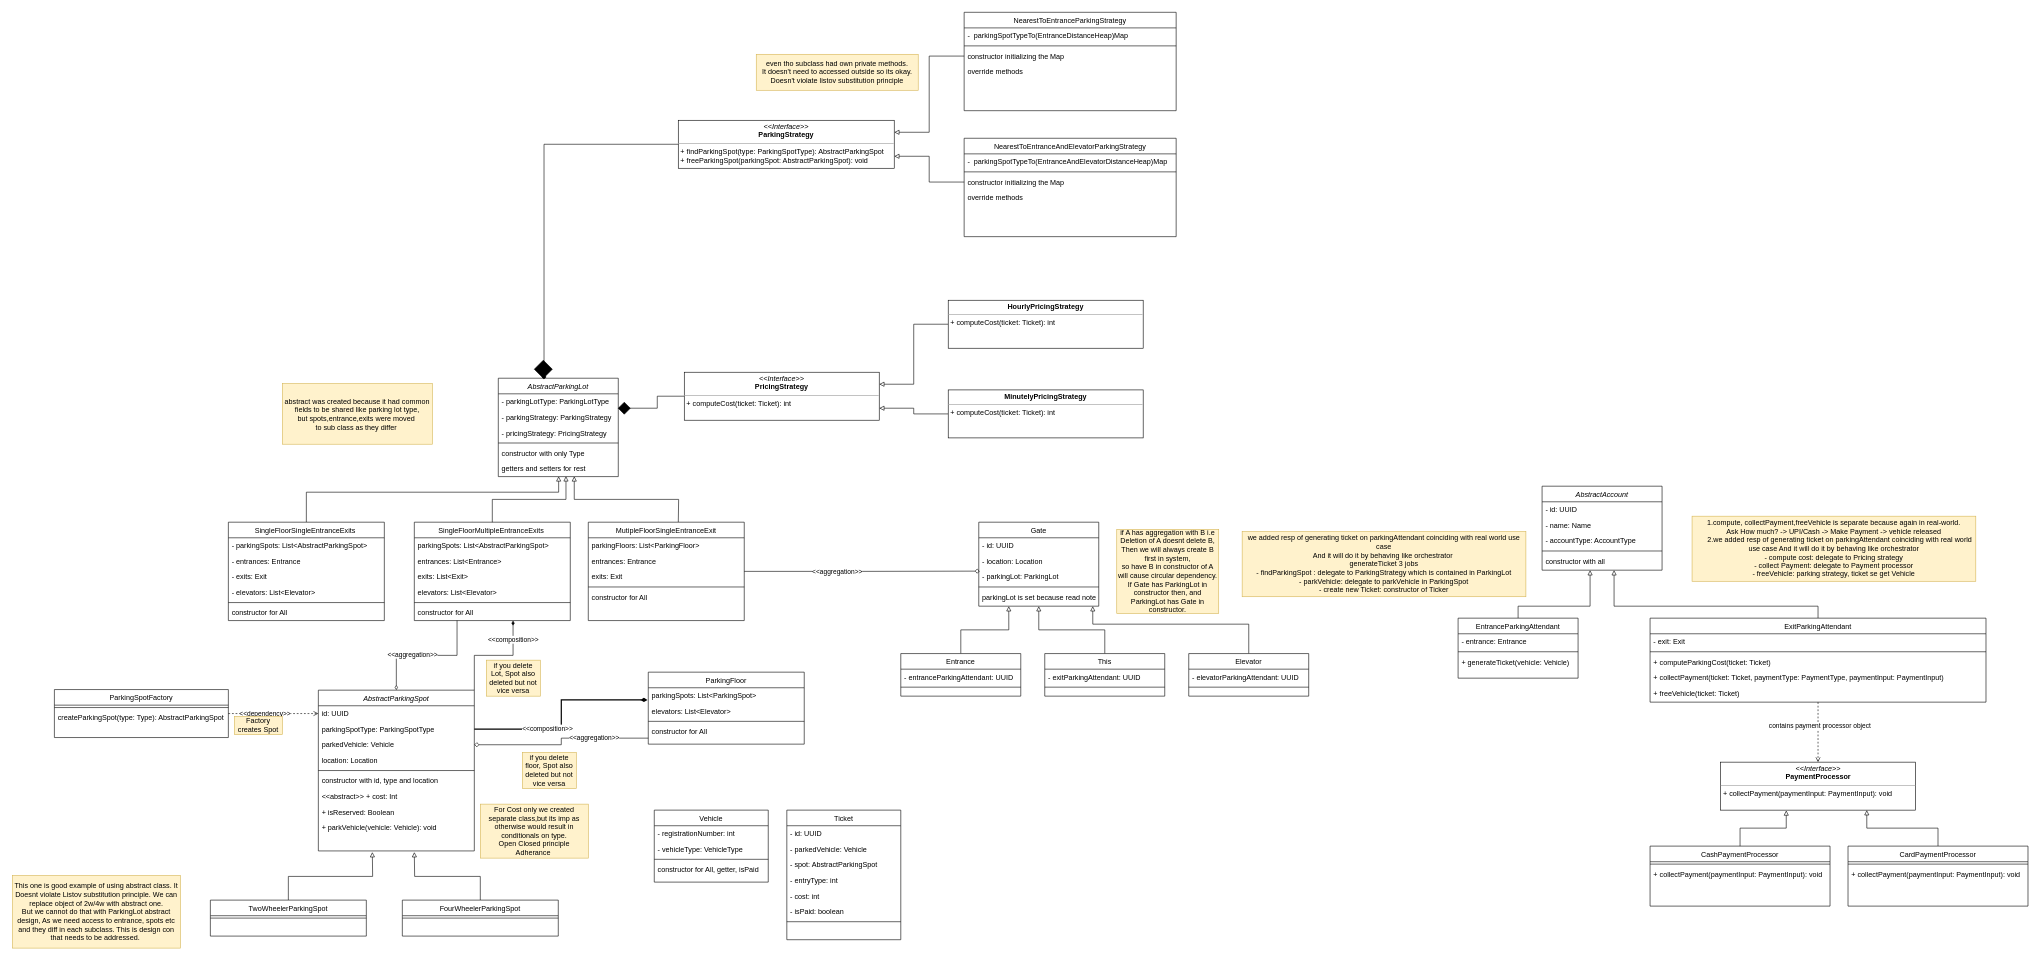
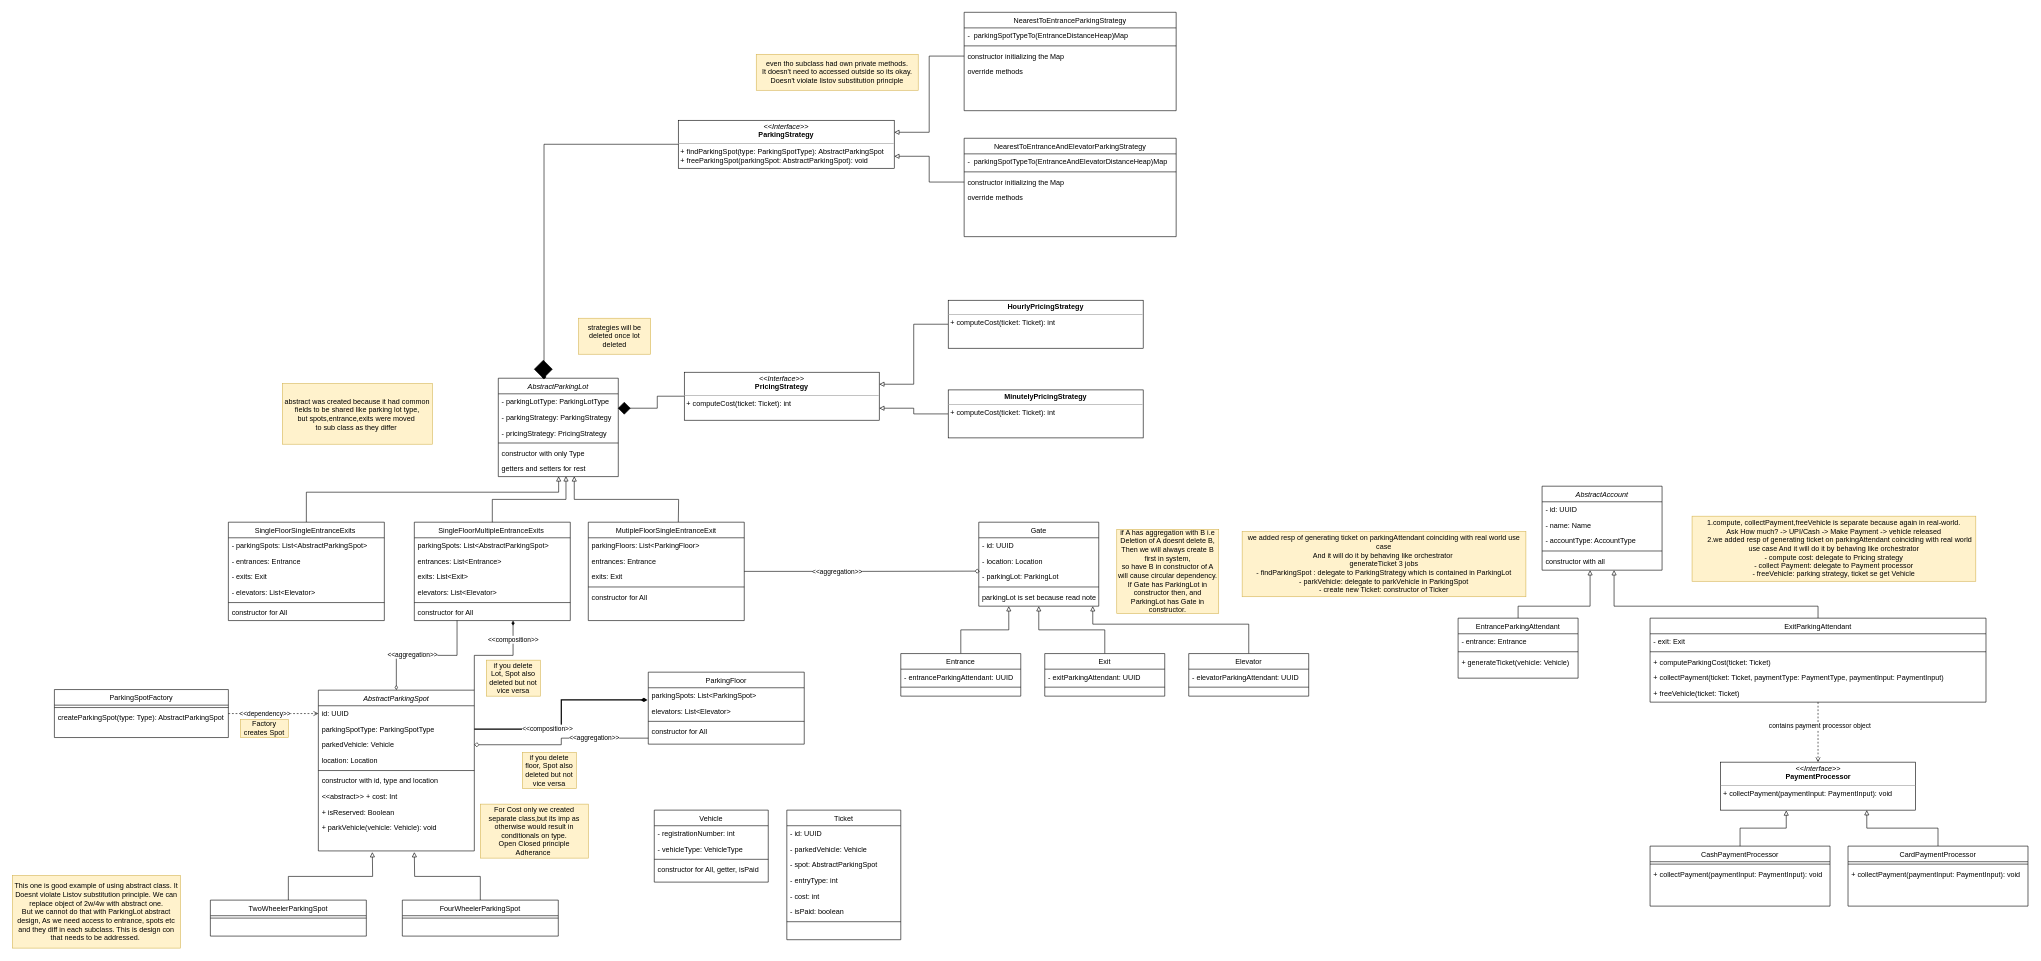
node "strategies will be deleted once lot deleted": added
node "This": label "This" -> "Exit"
node "Factory creates Spot": moved (258, 726) -> (264, 729)
